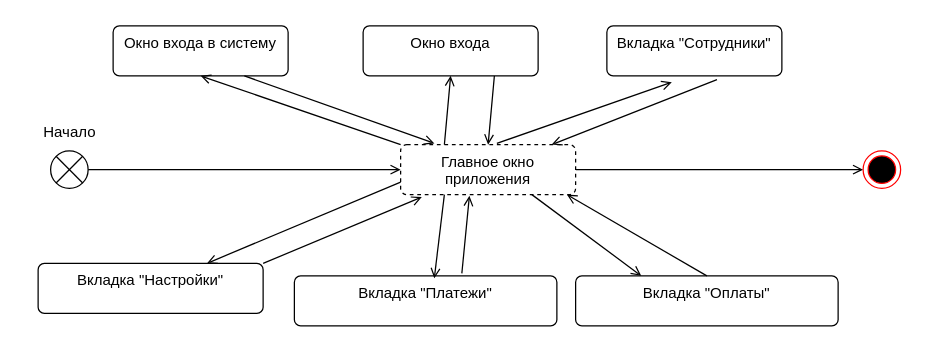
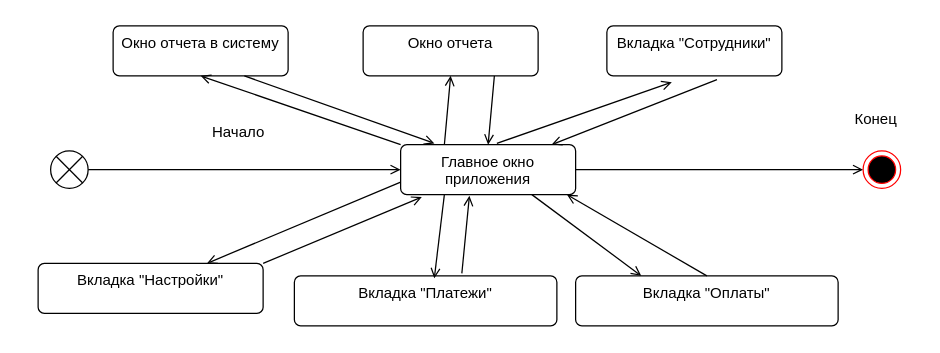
node "Окно входа в систему": label "Окно входа в систему" -> "Окно отчета в систему"
node "Окно входа": label "Окно входа" -> "Окно отчета"
node "Конец": added
node "Начало": moved (69, 132) -> (238, 132)
node "Главное окно приложения": style dashed -> solid
